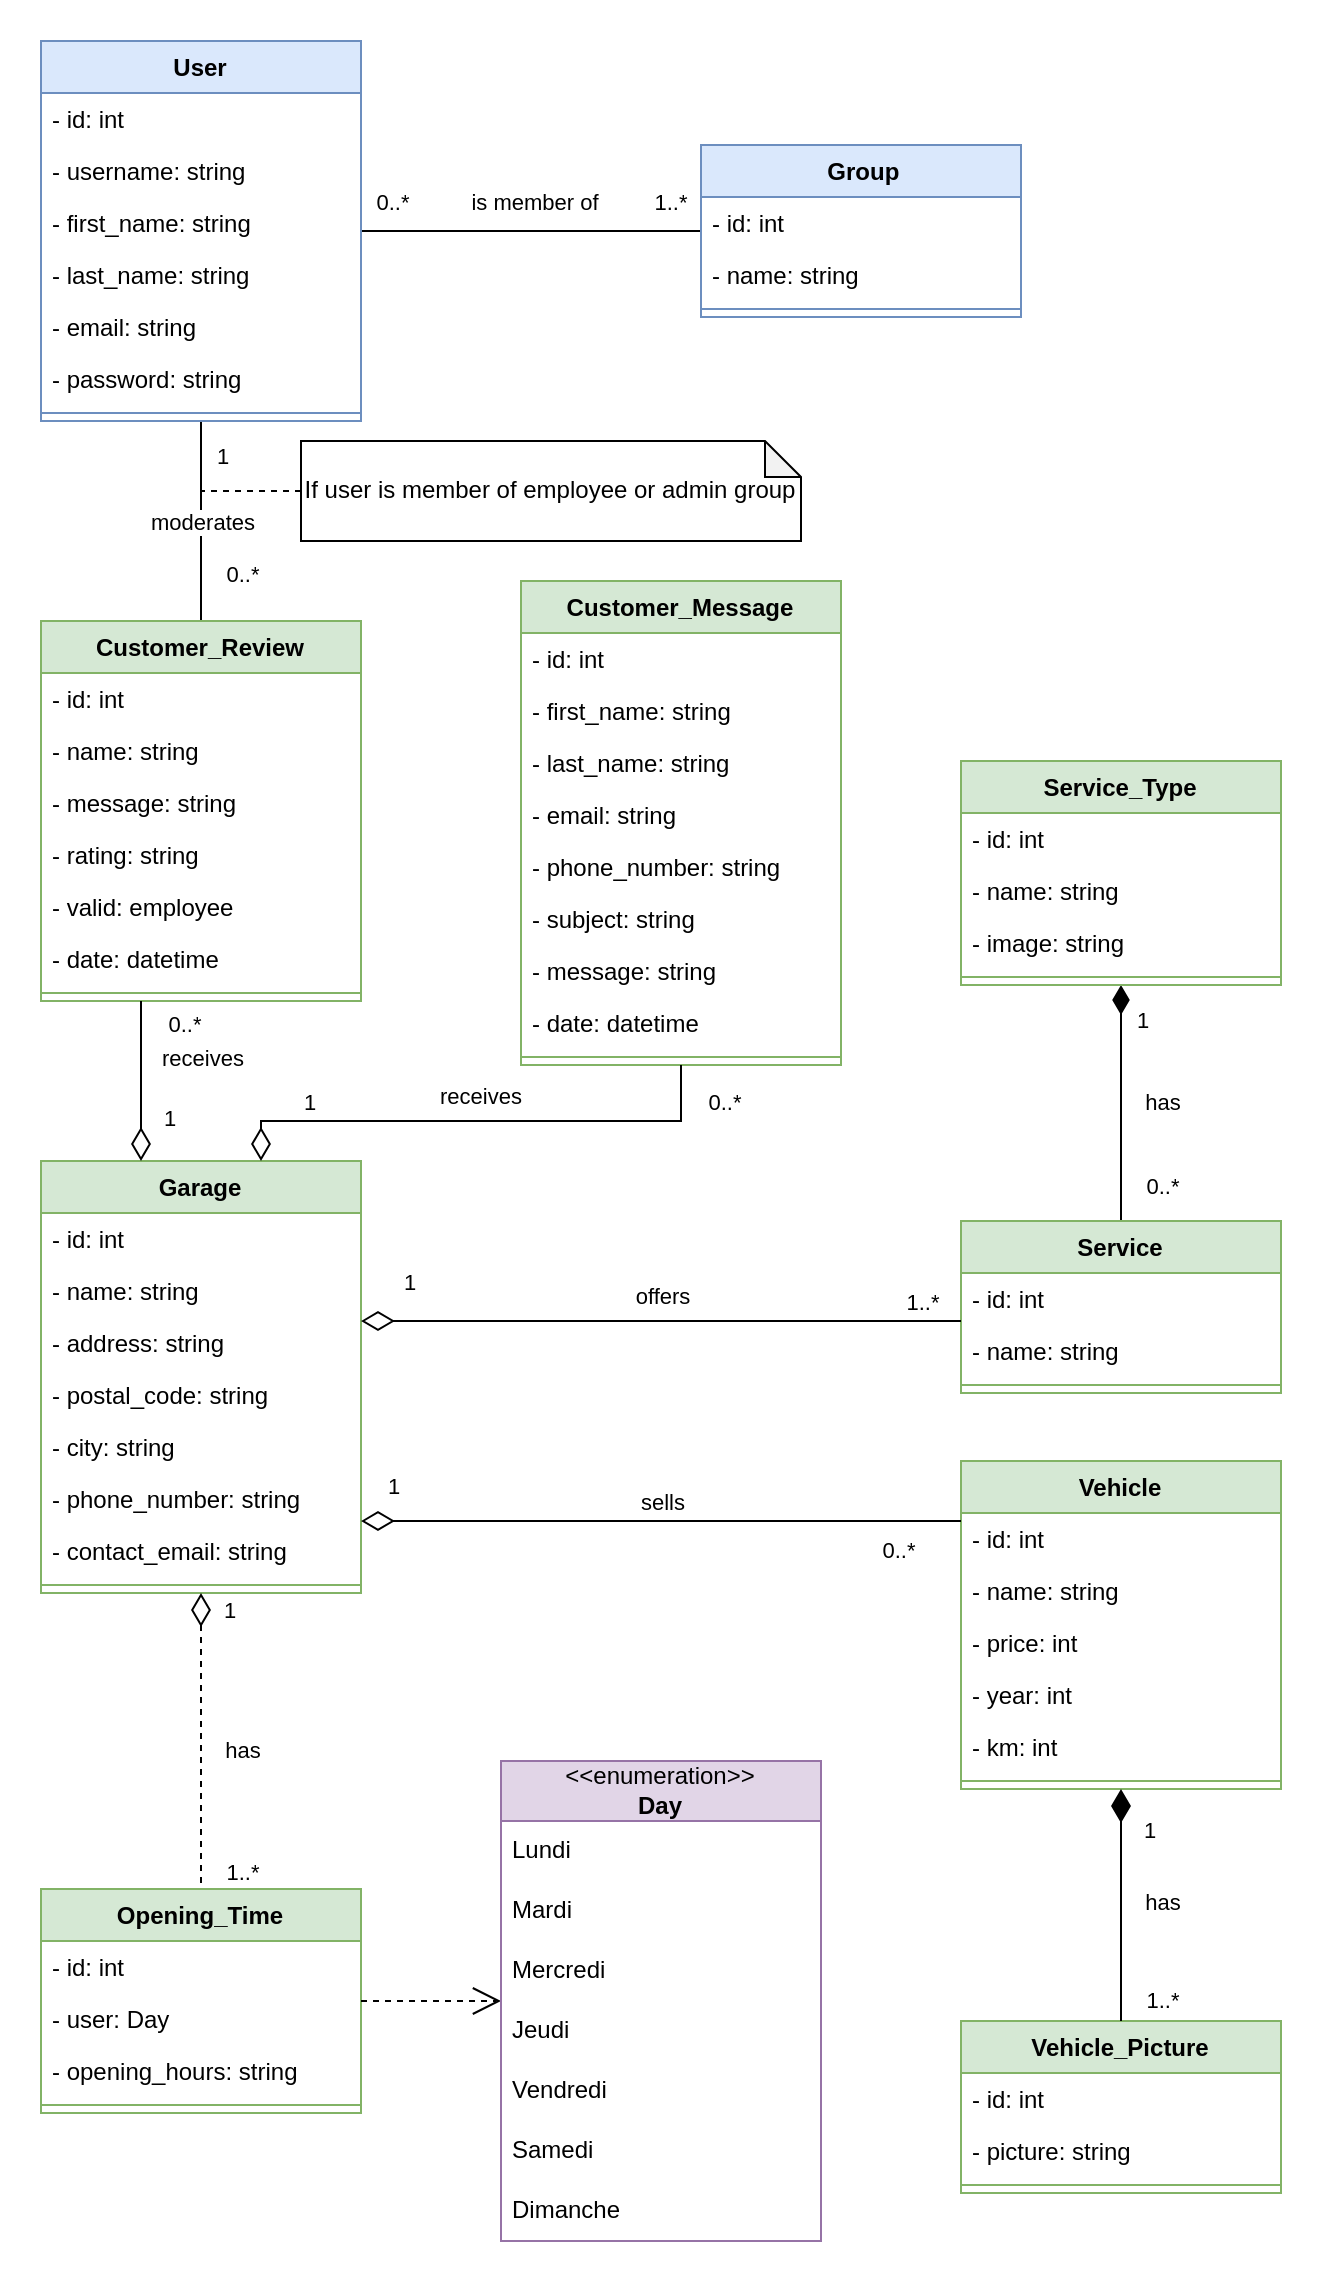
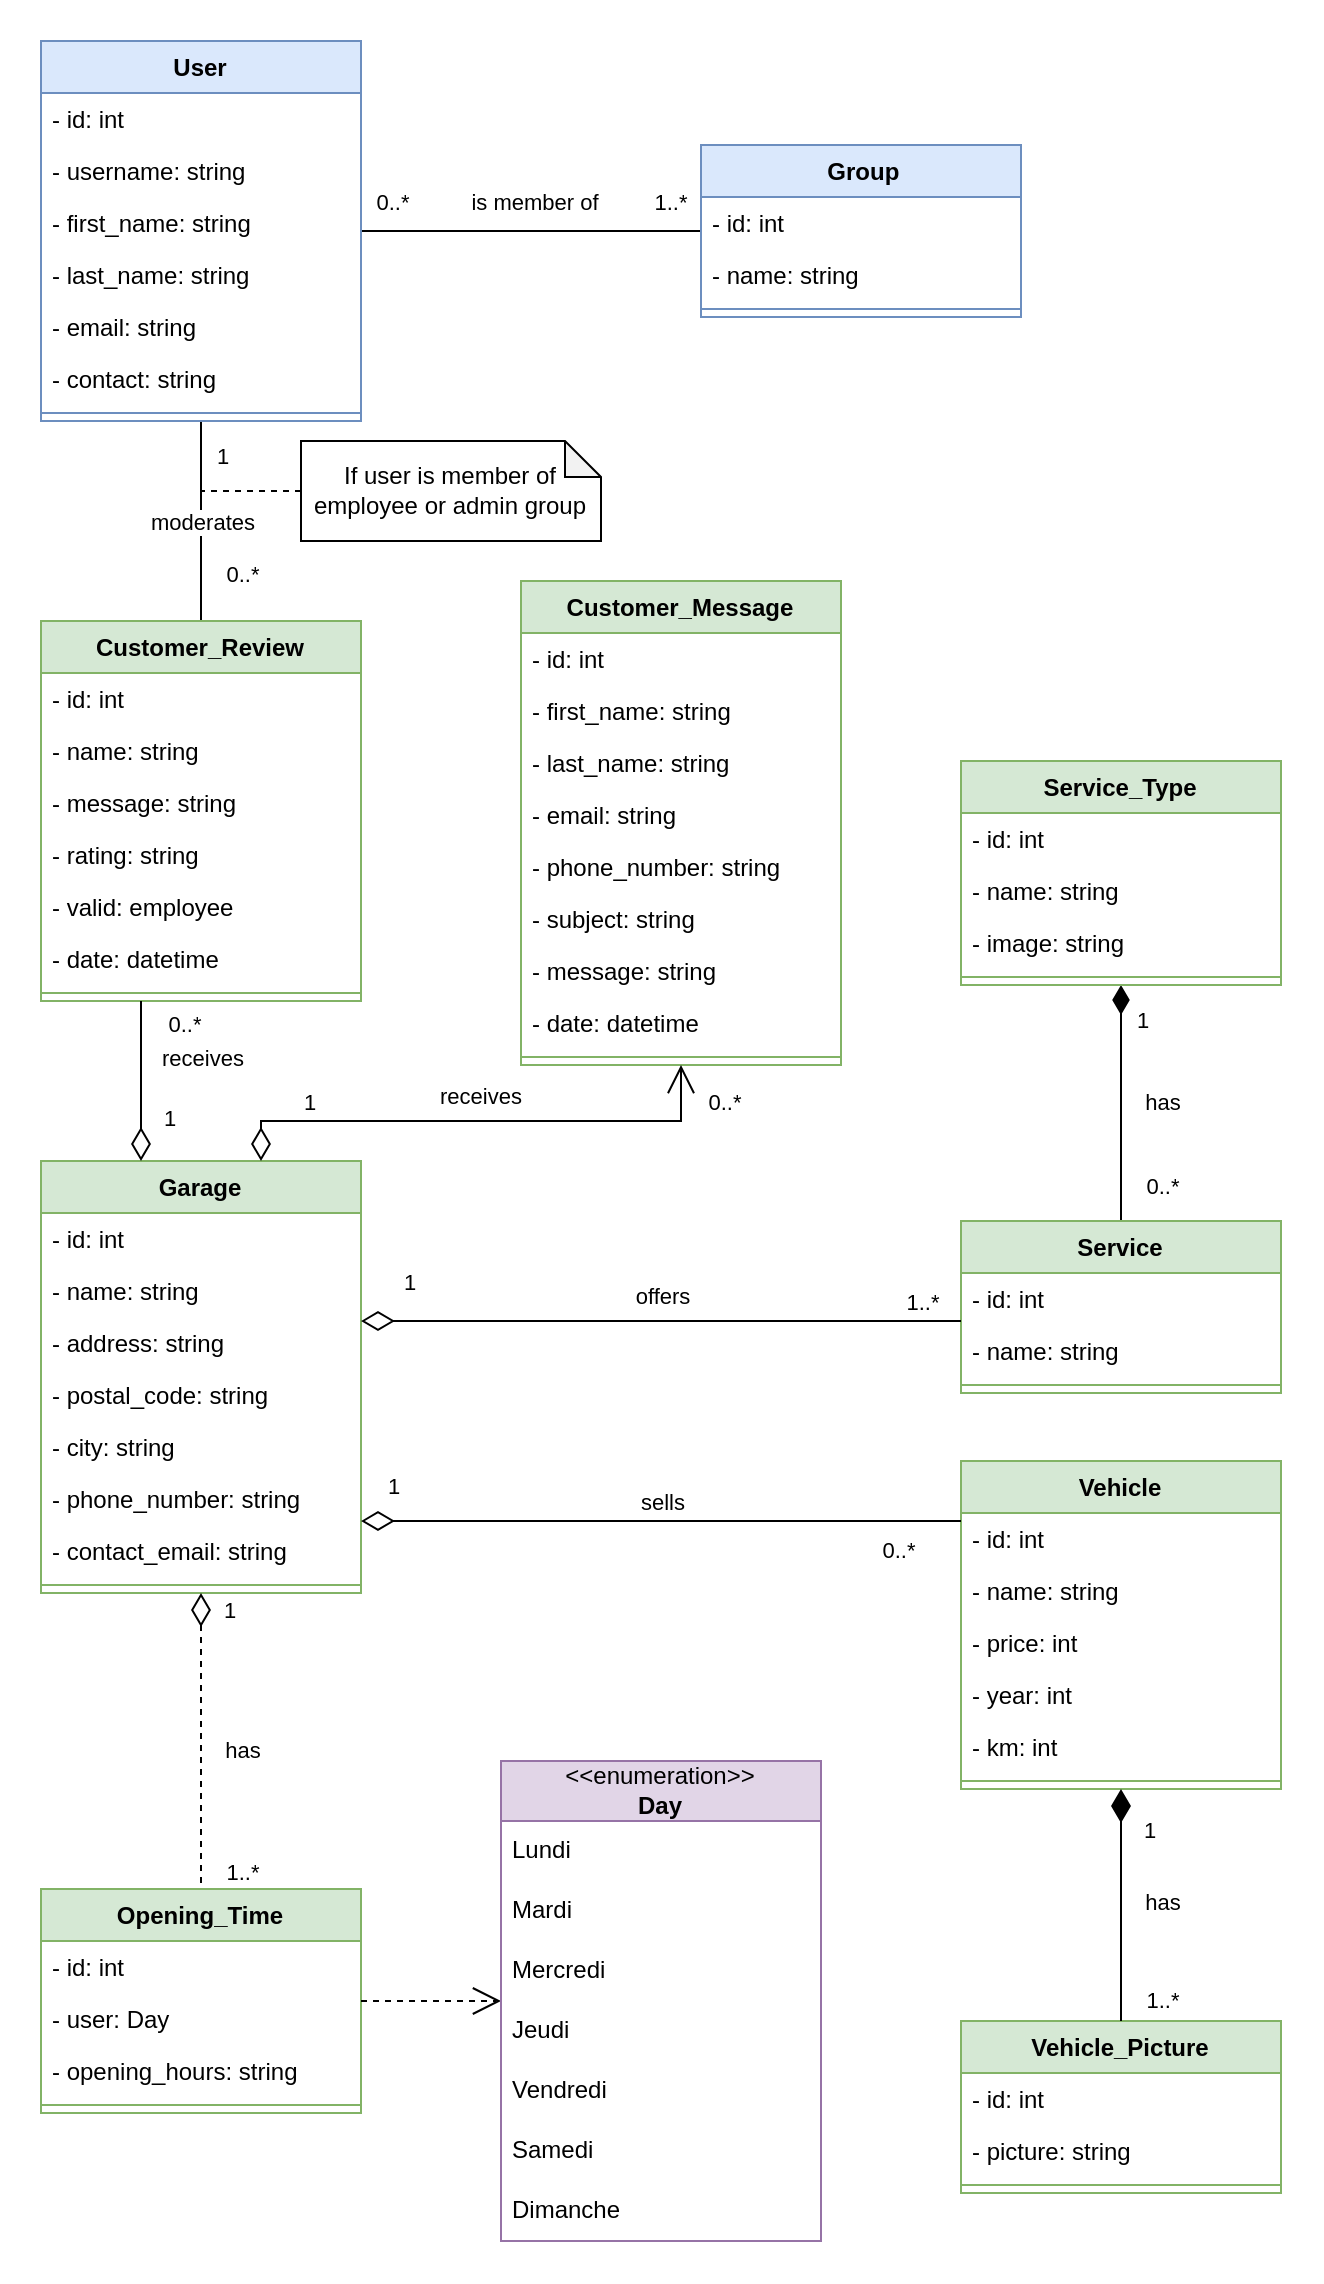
node "- password: string": label "- password: string" -> "- contact: string"
node "If user is member of employee or admin group": size 500x100 -> 300x100
edge "Customer_Message" -> "Garage": arrowhead none -> open
